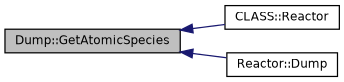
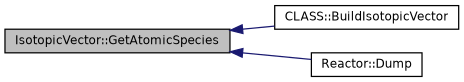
node "CLASS::Reactor": label "CLASS::Reactor" -> "CLASS::BuildIsotopicVector"
node "Dump::GetAtomicSpecies": label "Dump::GetAtomicSpecies" -> "IsotopicVector::GetAtomicSpecies"
